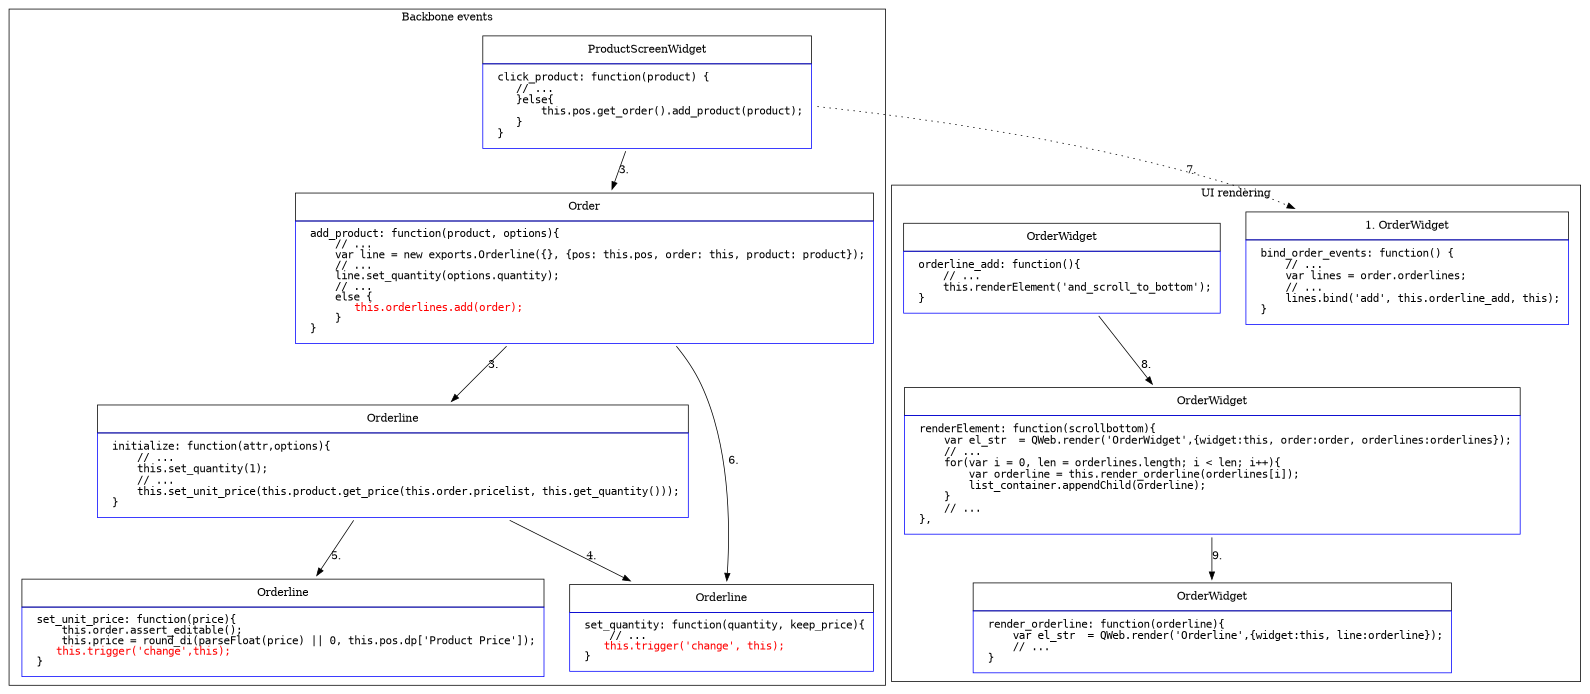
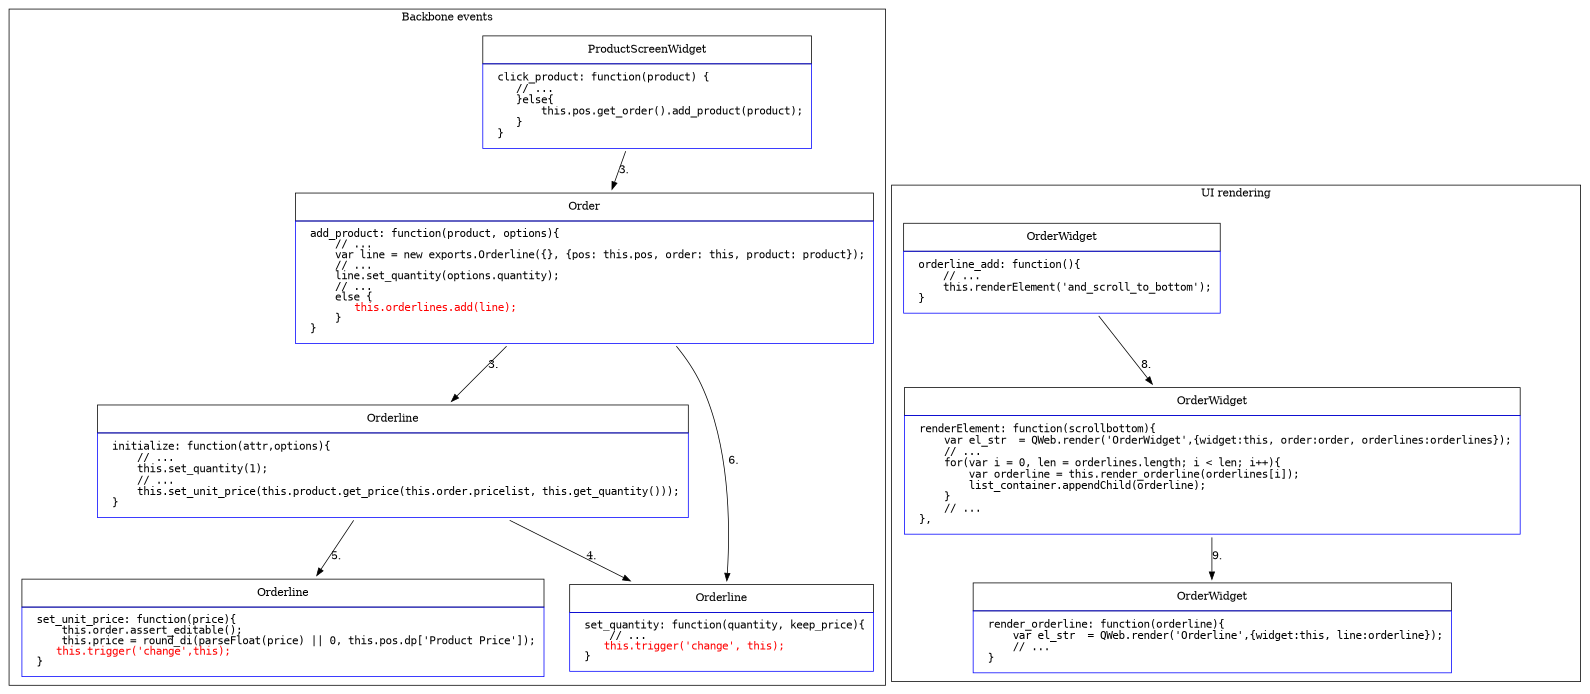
node "1. OrderWidget": removed
node "Order": text "this.orderlines.add(order);" -> "this.orderlines.add(line);"
